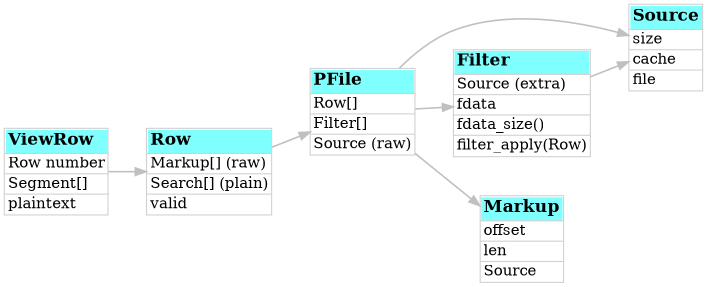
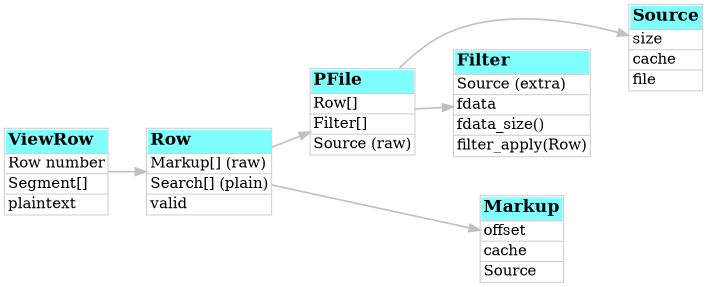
edge "Filter" -> "Source": removed
edge "PFile" -> "Markup": now "Row" -> "Markup"
node "Markup": text "len" -> "cache"
